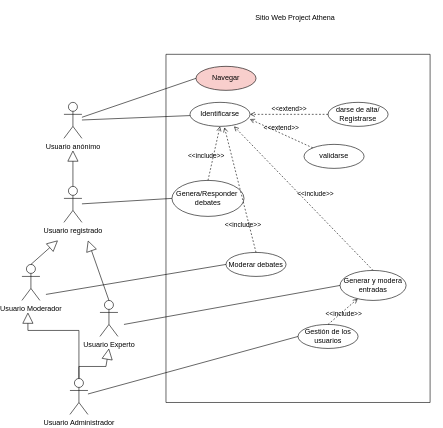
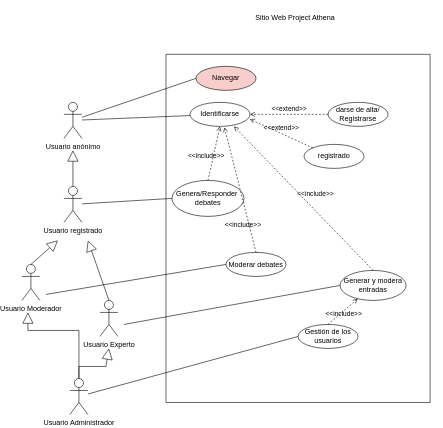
node "validarse": label "validarse" -> "registrado"
